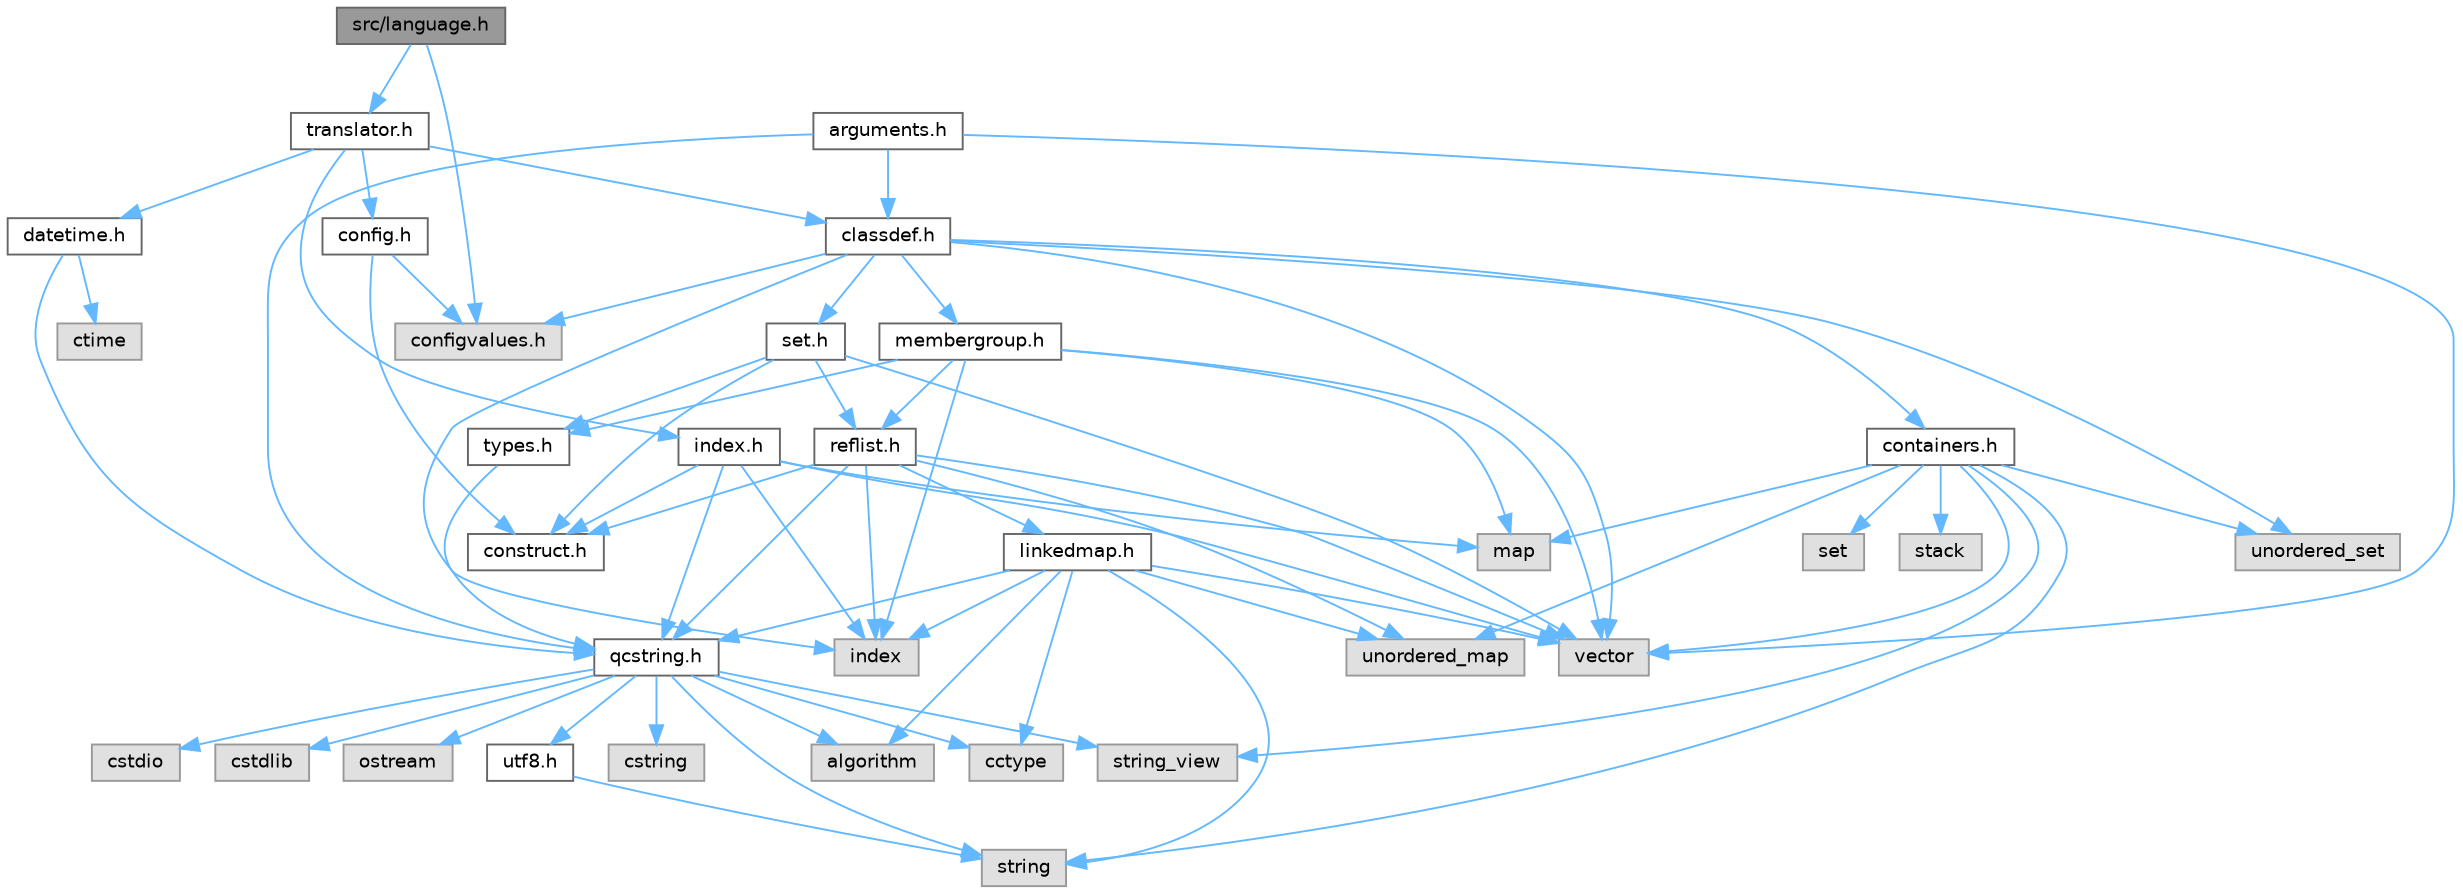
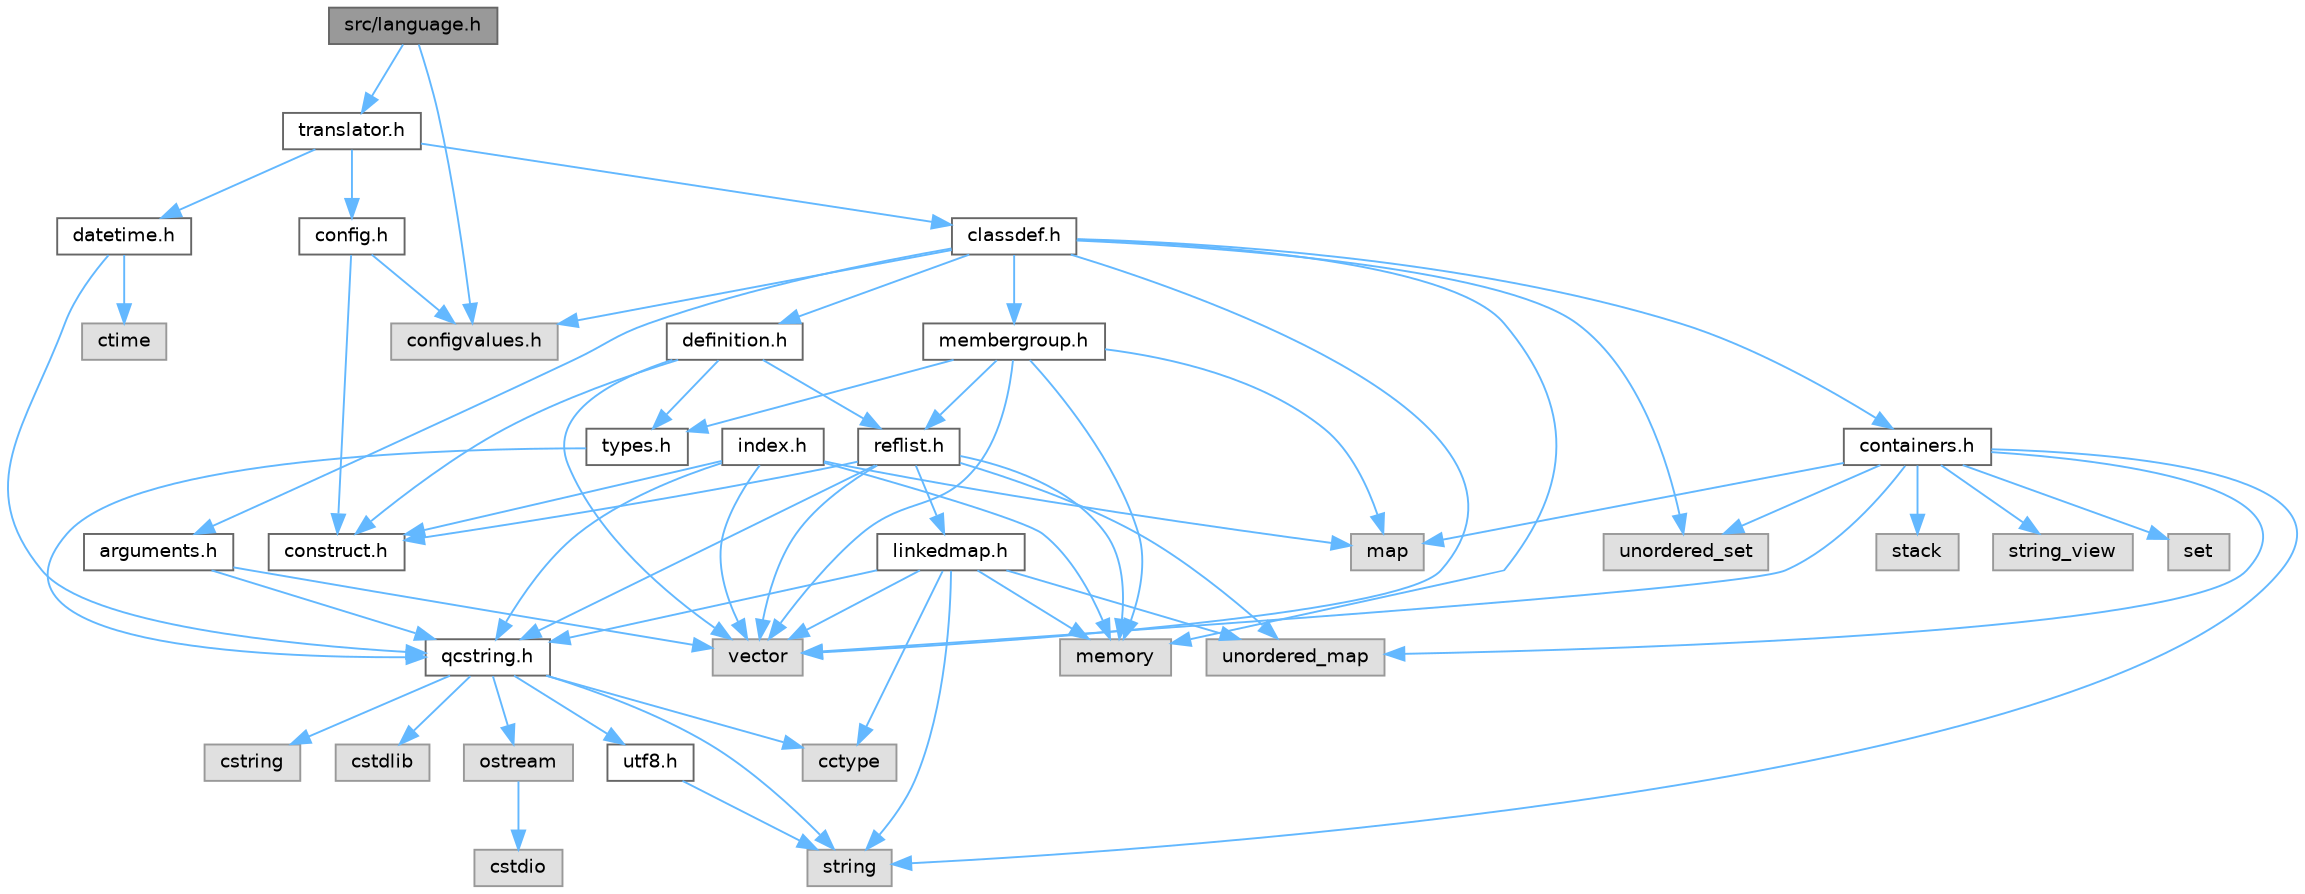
edge "arguments.h" -> "classdef.h": reversed
node "set.h": label "set.h" -> "definition.h"
edge "translator.h" -> "index.h": removed
node "index": label "index" -> "memory"
edge "qcstring.h" -> "cstdio": now "ostream" -> "cstdio"
edge "qcstring.h" -> "string_view": removed
node "algorithm": removed
